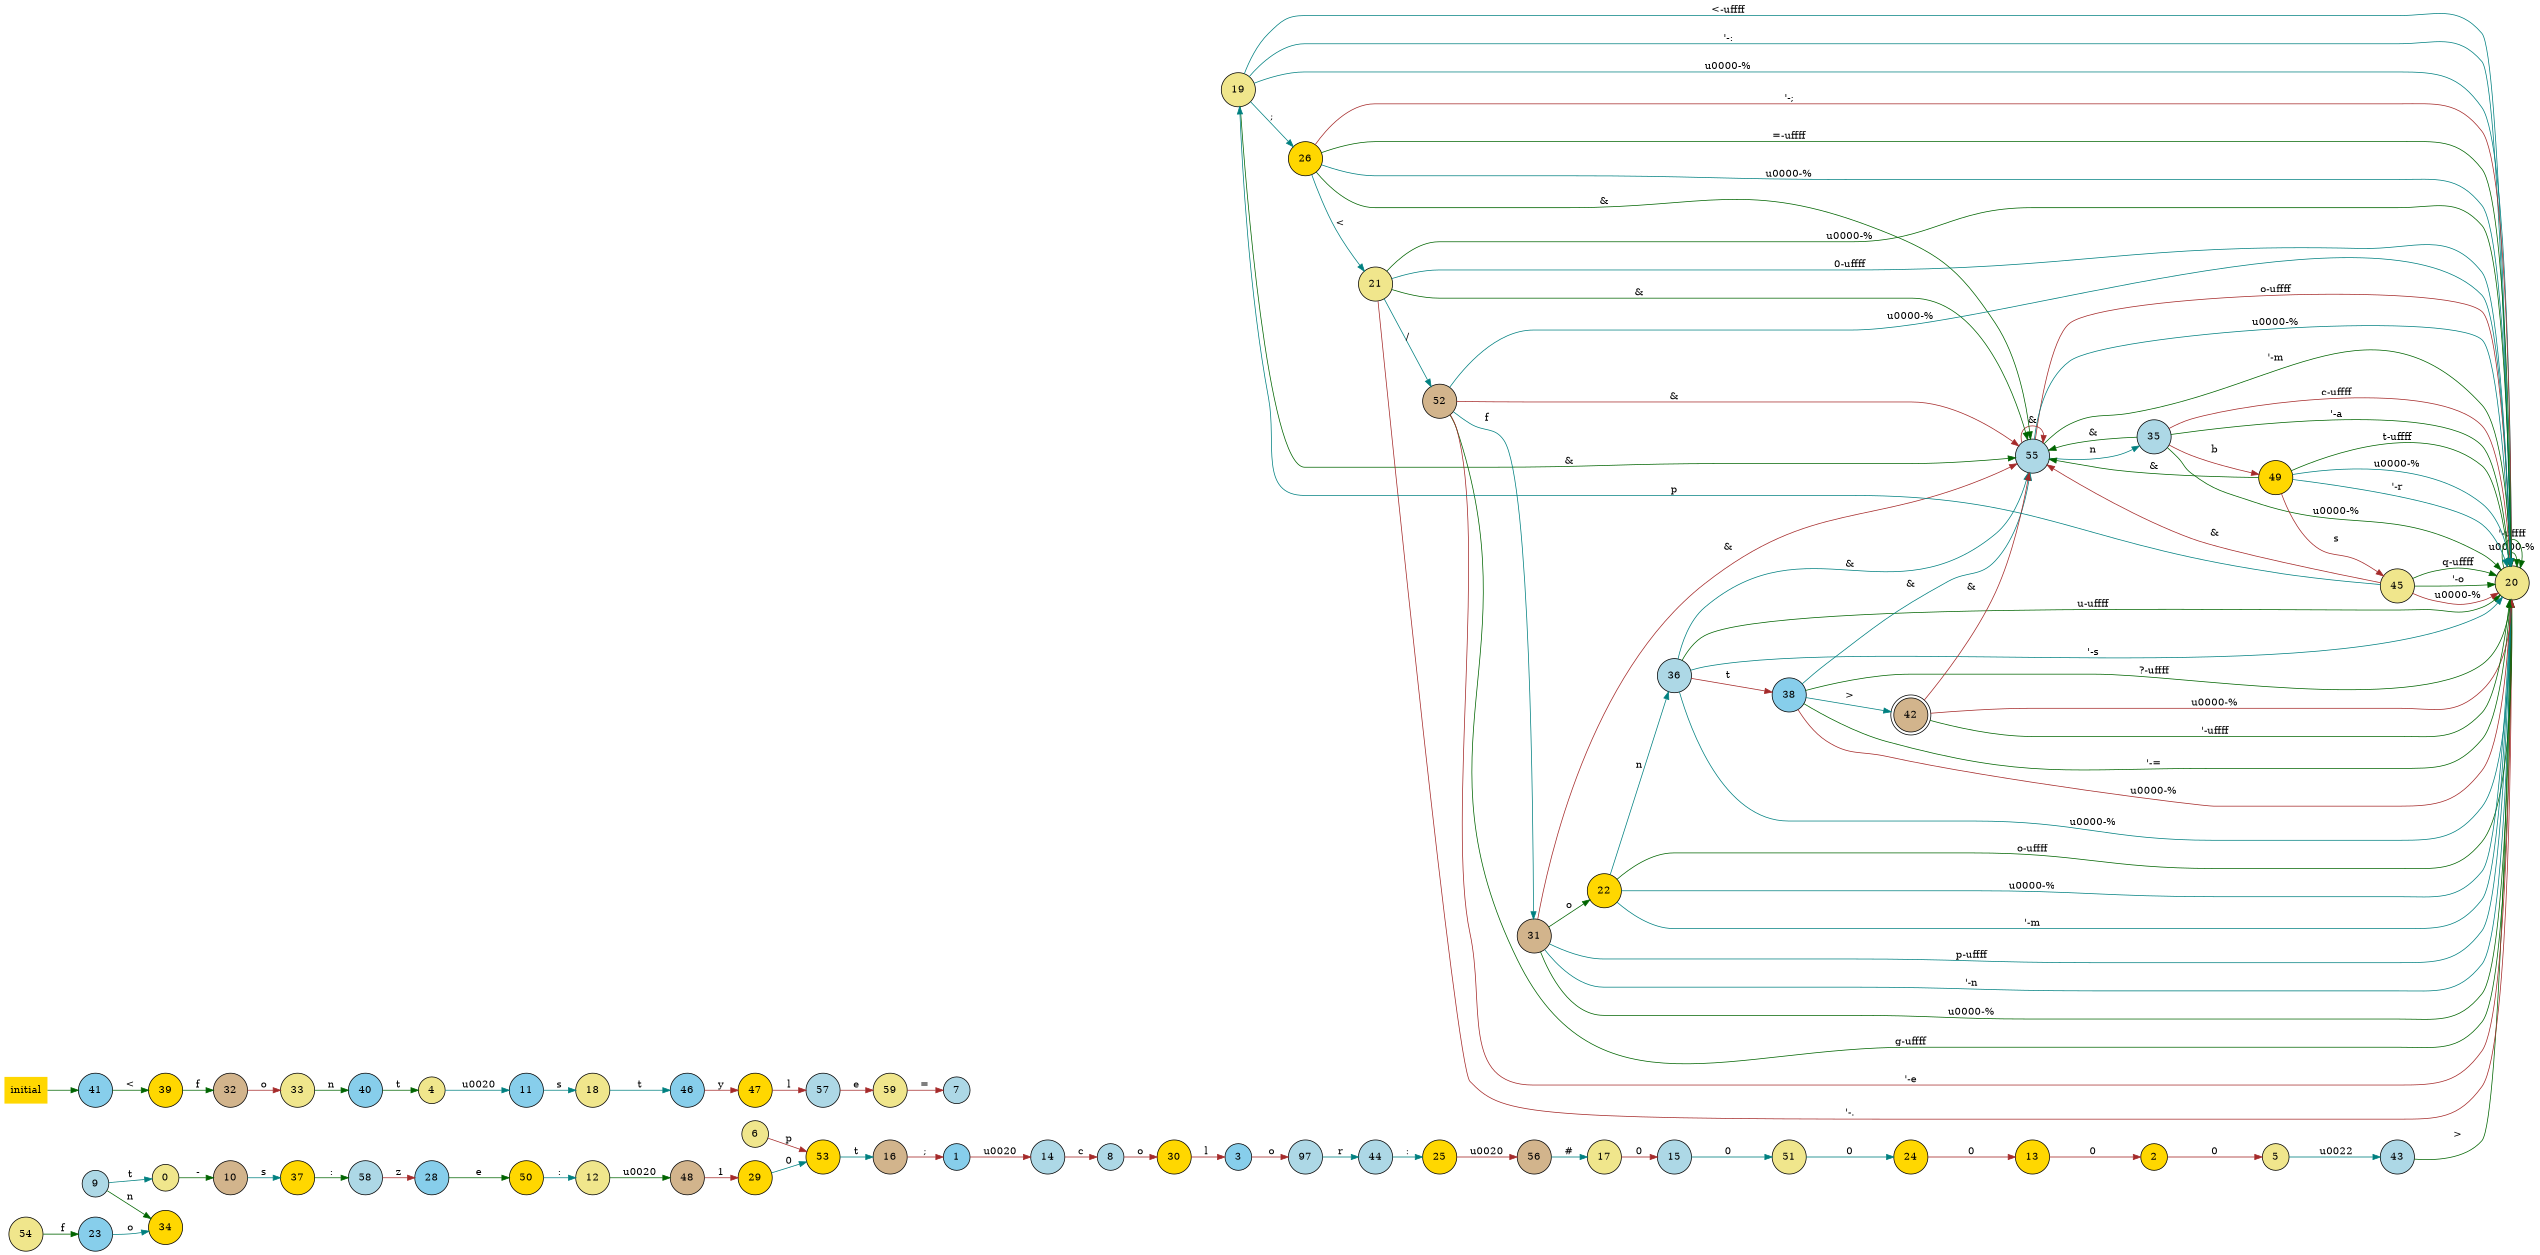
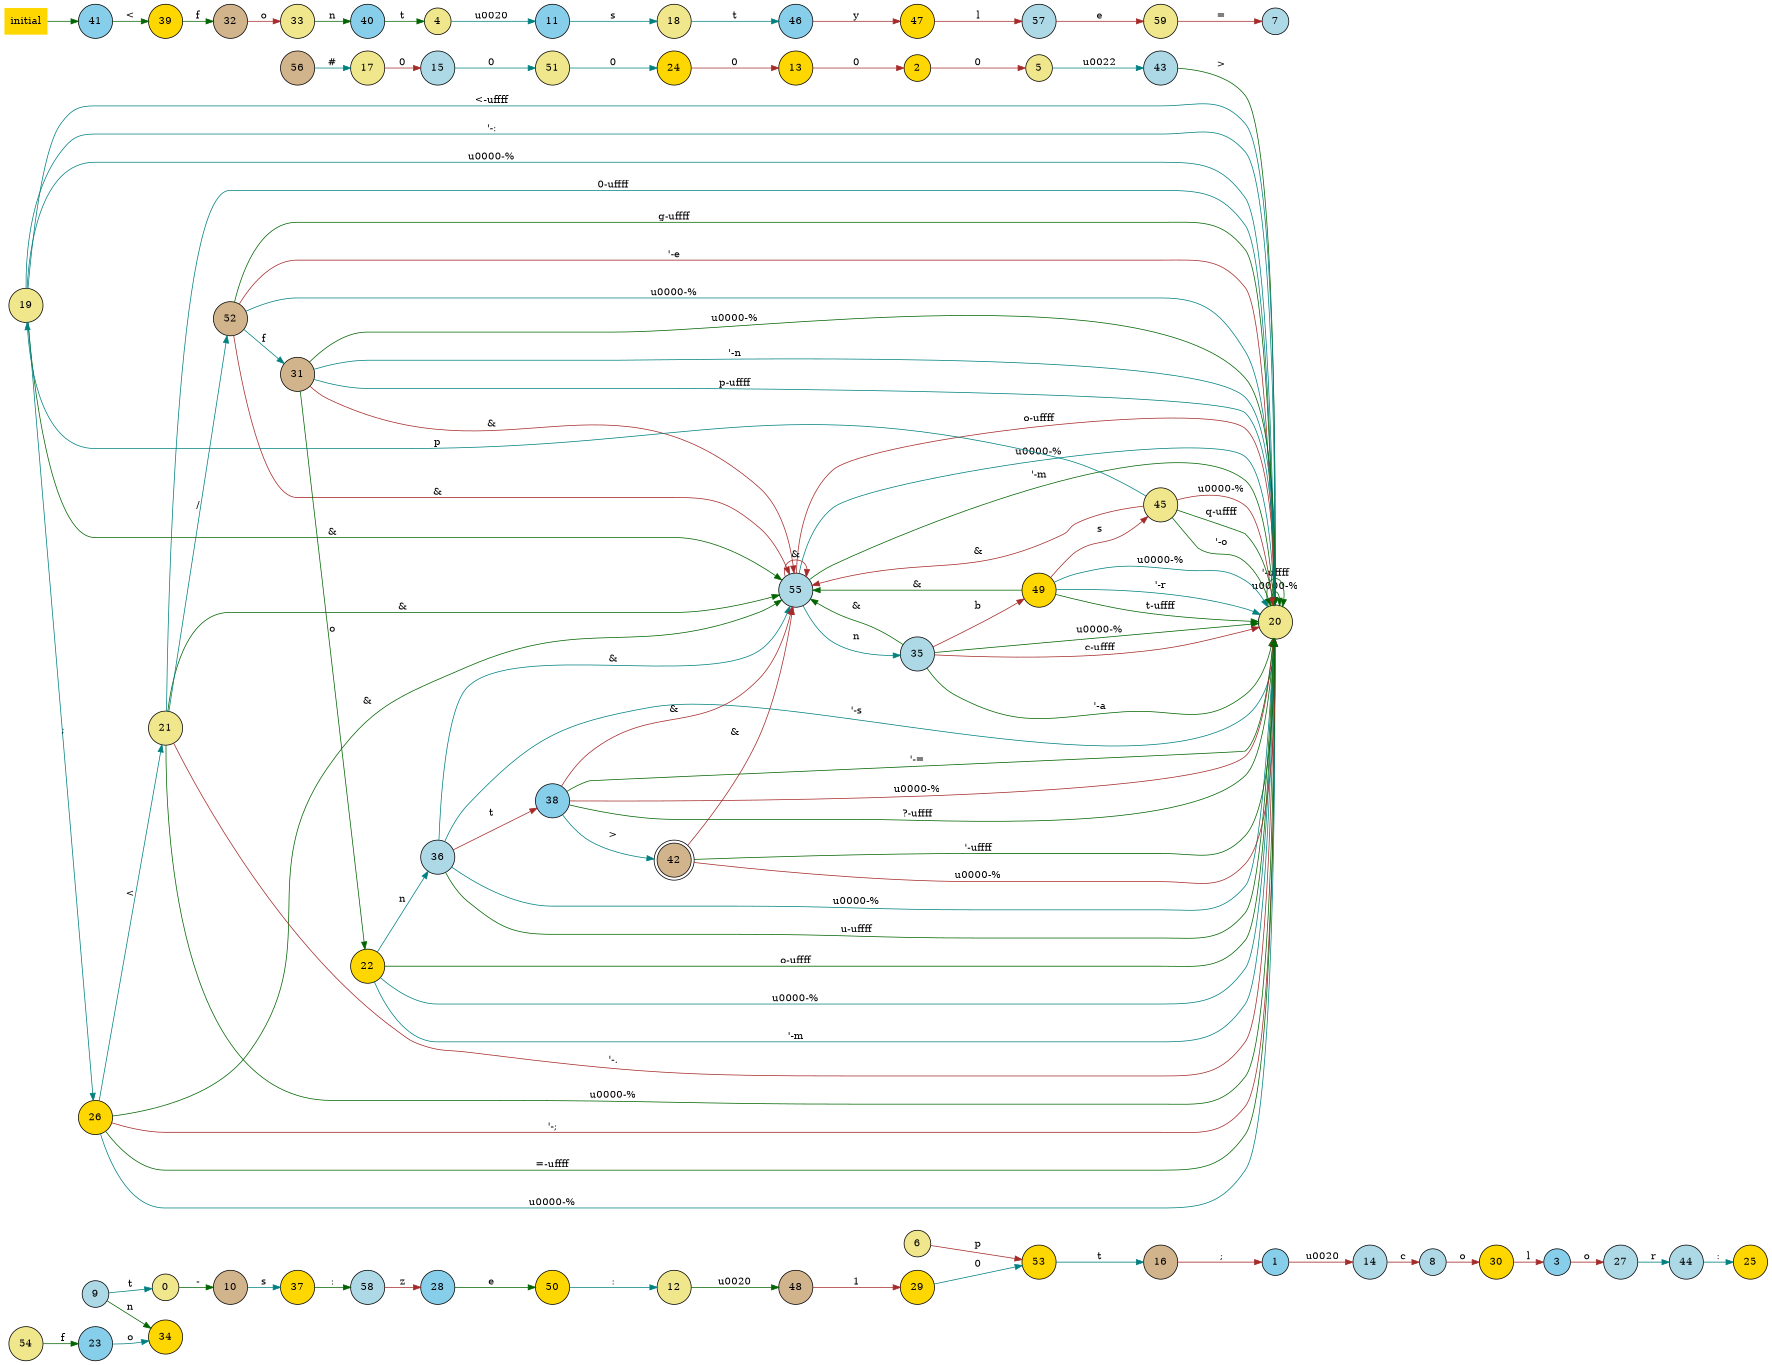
edge "38" -> "55": color teal -> brown
node "97": label "97" -> "27"
edge "25" -> "56": removed, label "u0020"
